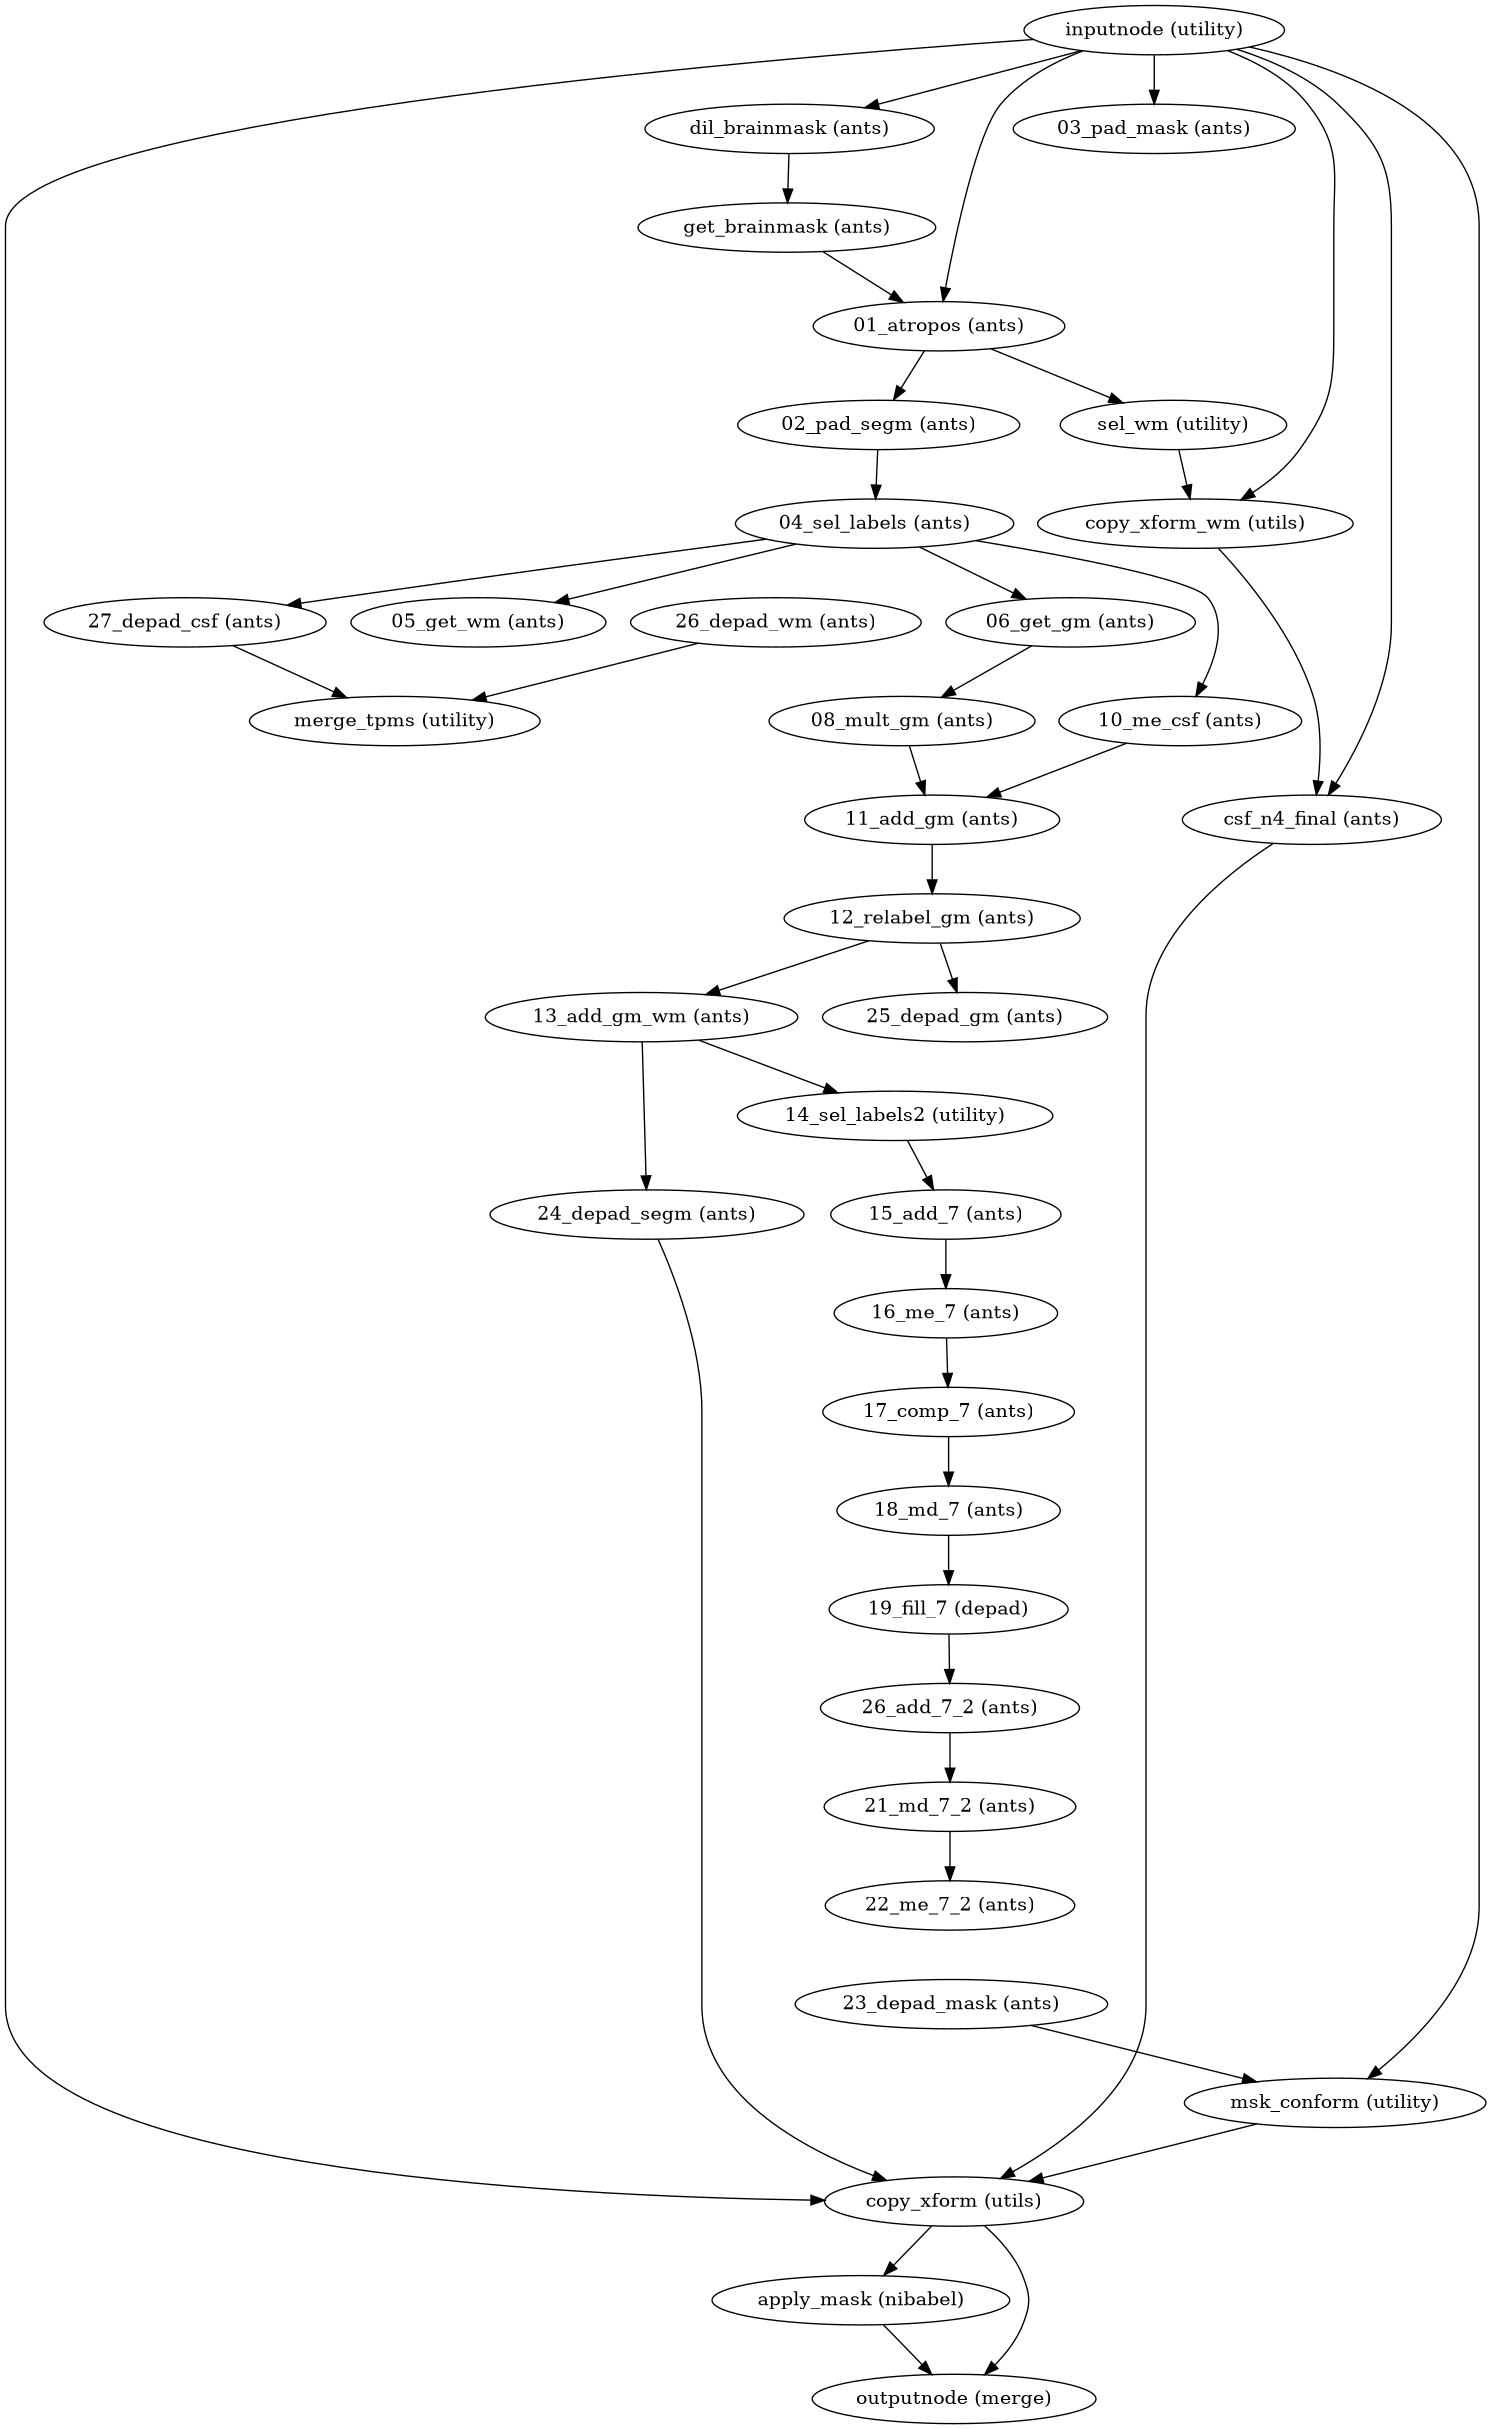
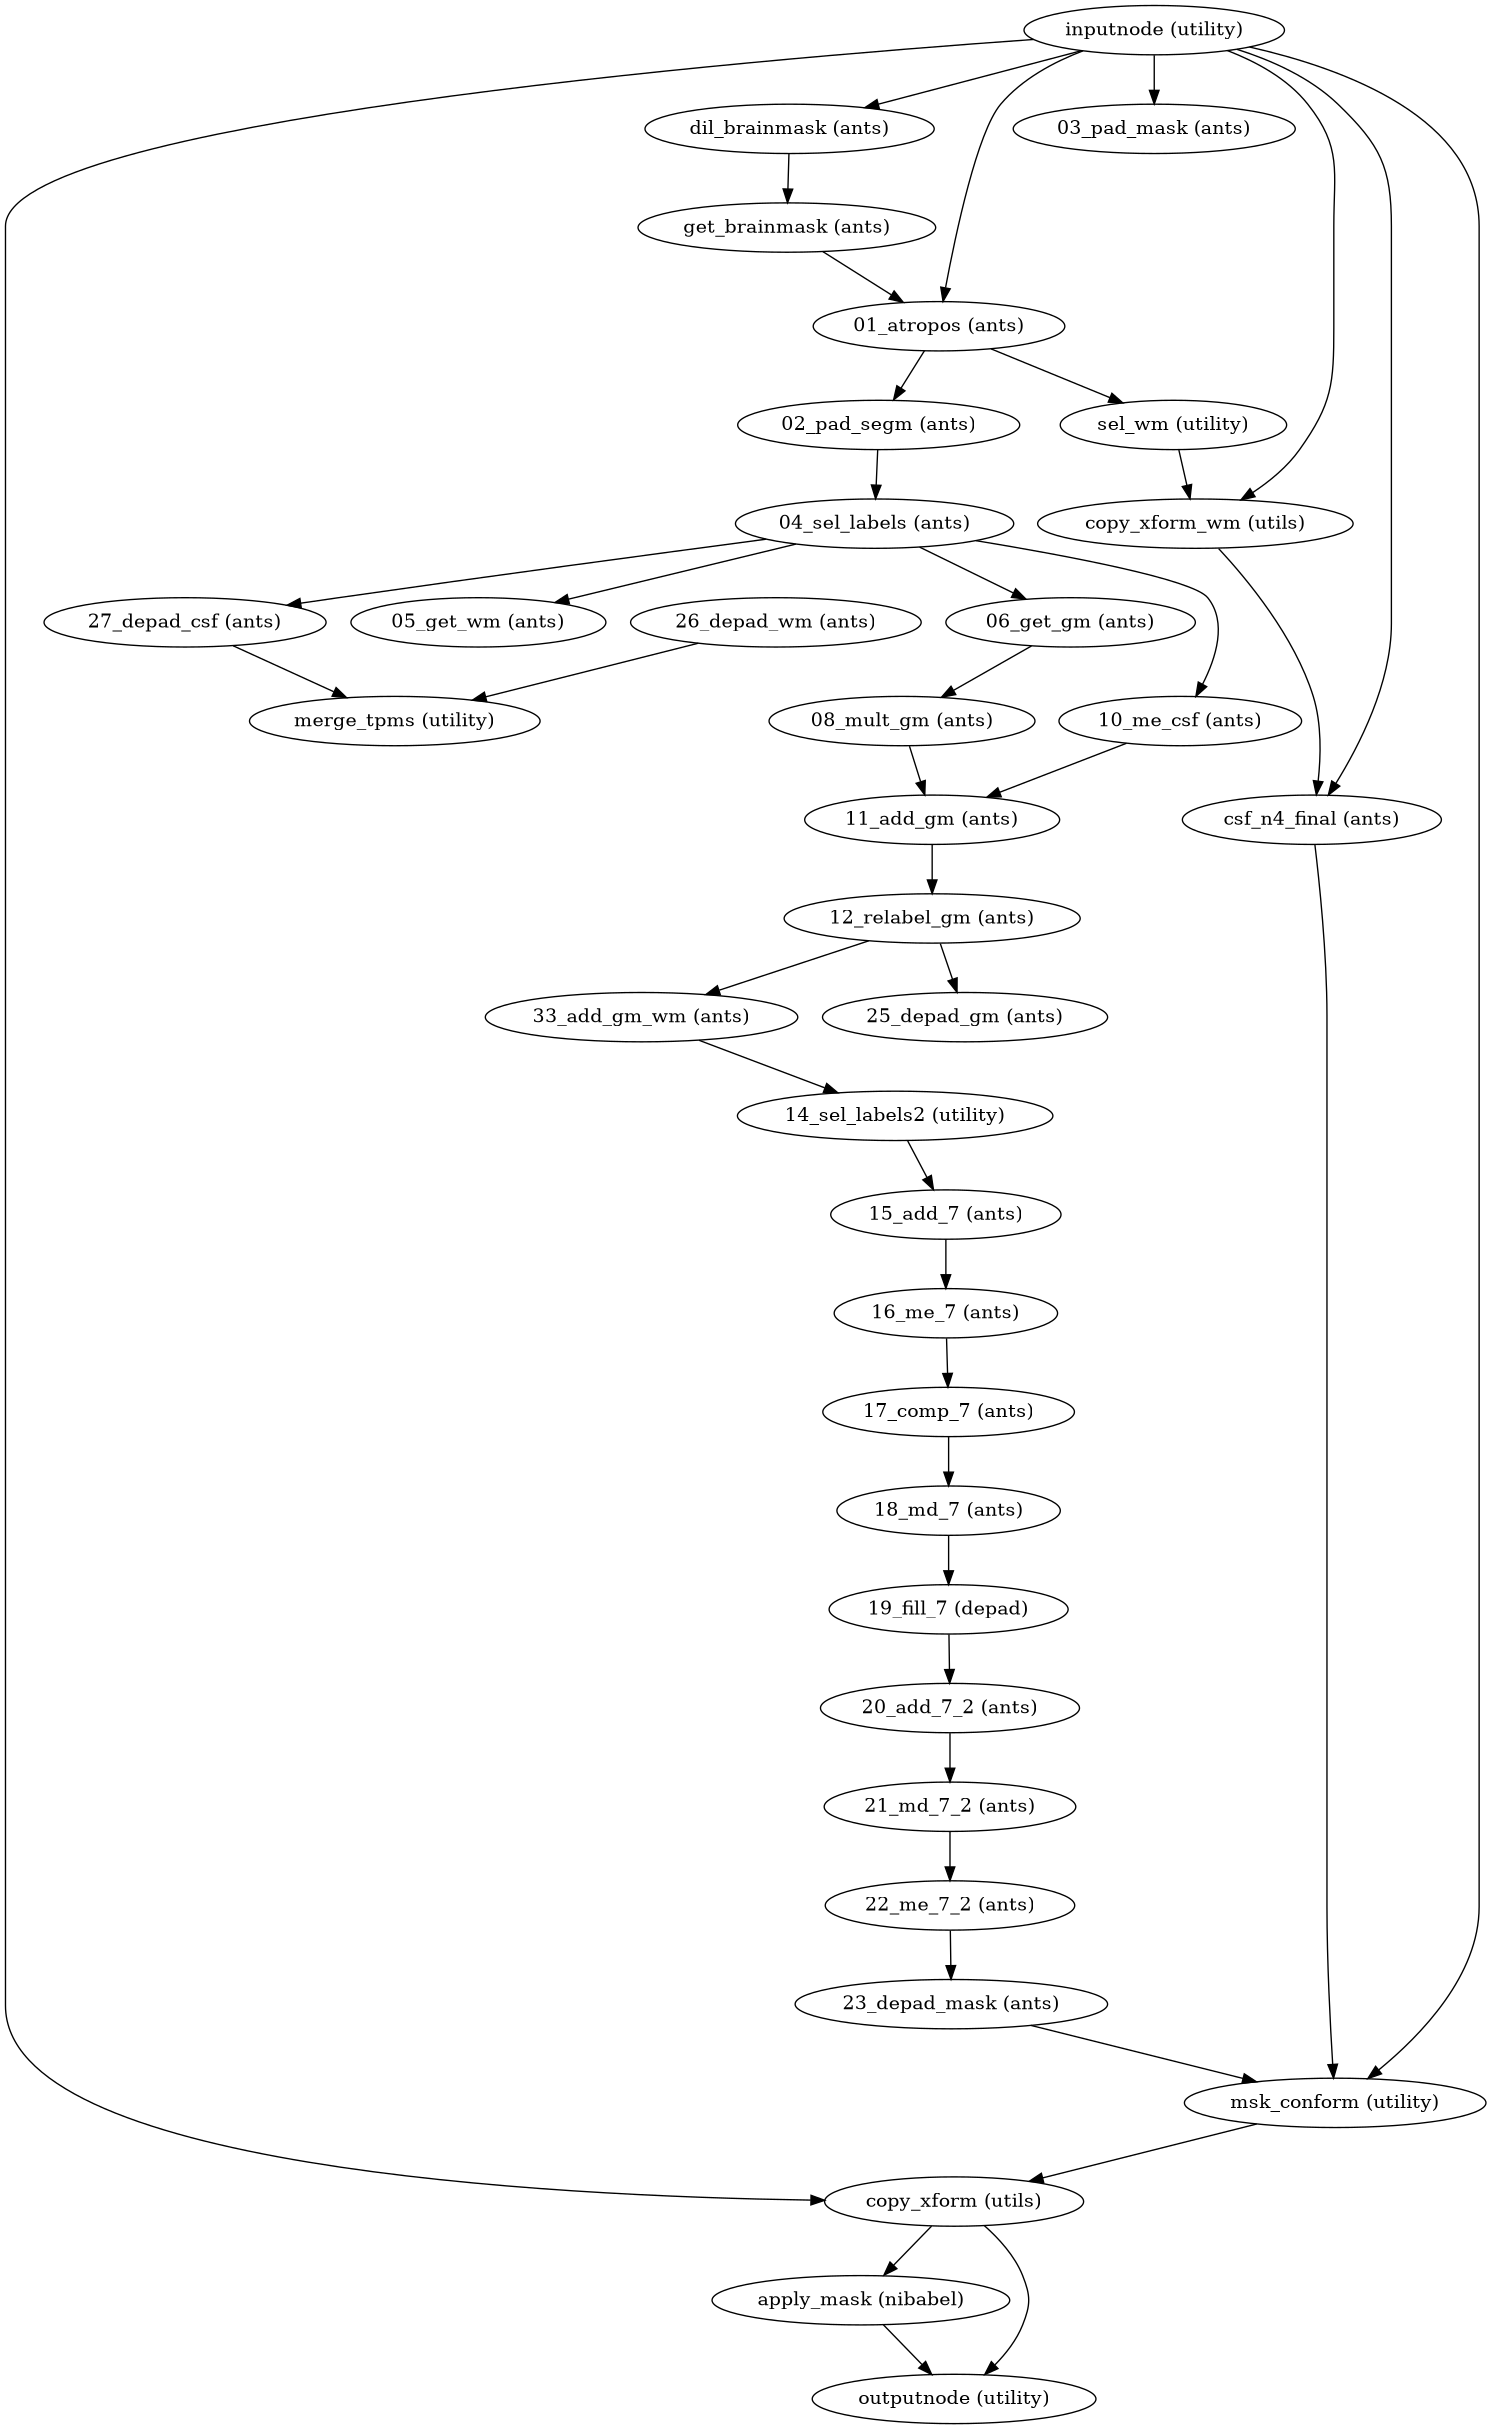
node "13_add_gm_wm (ants)": label "13_add_gm_wm (ants)" -> "33_add_gm_wm (ants)"
node "24_depad_segm (ants)": removed
edge "csf_n4_final (ants)" -> "copy_xform (utils)": now "csf_n4_final (ants)" -> "msk_conform (utility)"
node "26_add_7_2 (ants)": label "26_add_7_2 (ants)" -> "20_add_7_2 (ants)"
edge "22_me_7_2 (ants)" -> "23_depad_mask (ants)": added
node "outputnode (merge)": label "outputnode (merge)" -> "outputnode (utility)"
